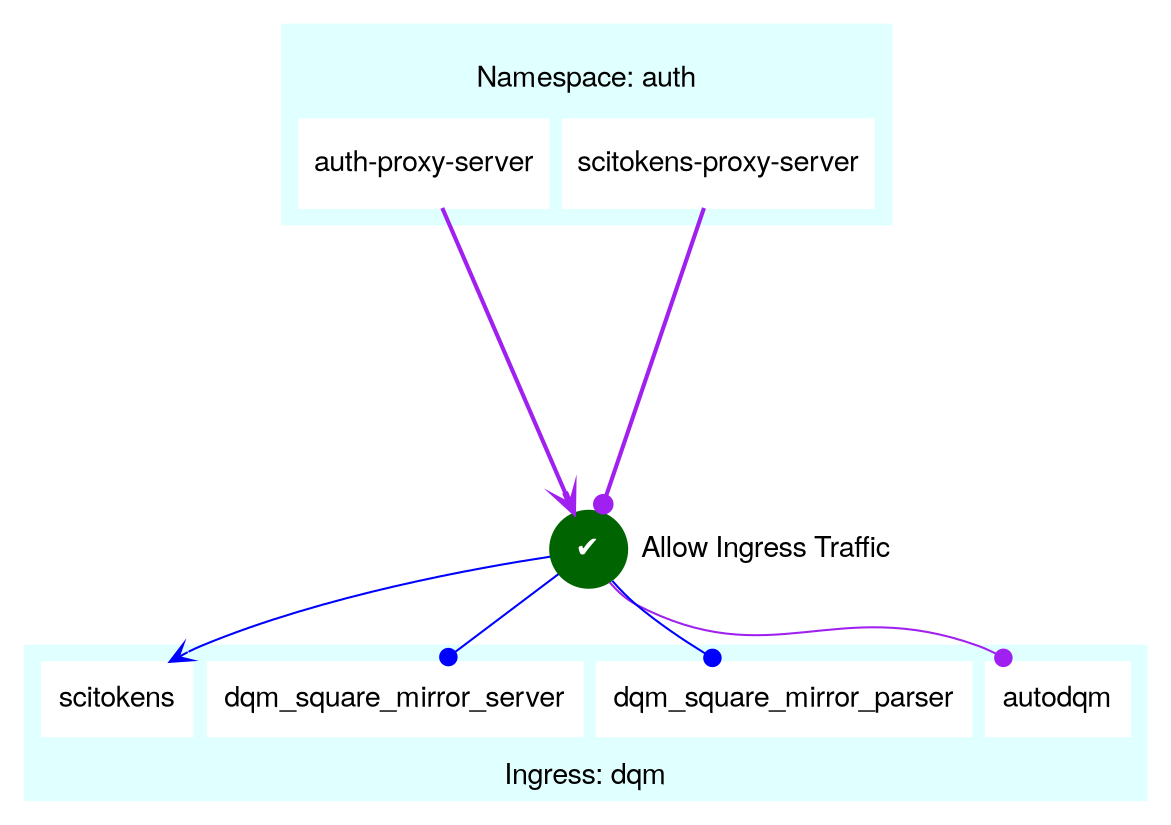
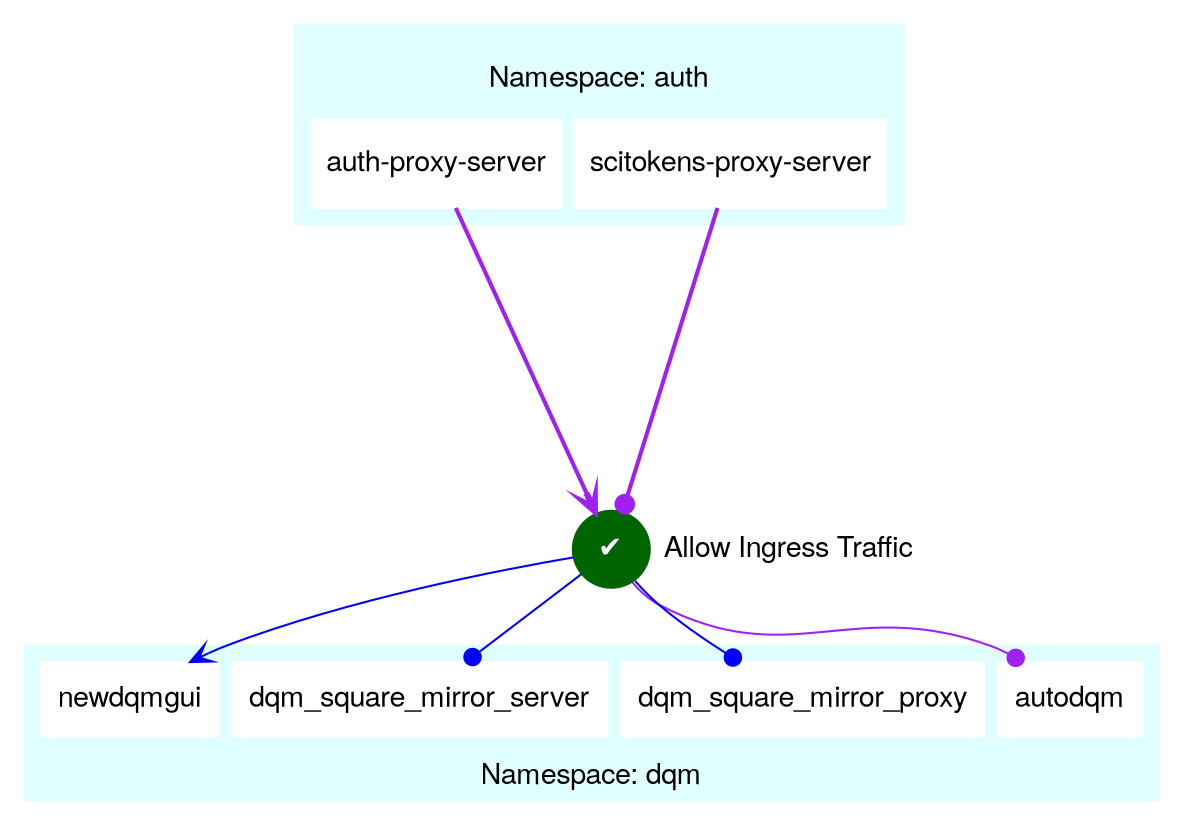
node "scitokens": label "scitokens" -> "newdqmgui"
node "dqm_square_mirror_parser": label "dqm_square_mirror_parser" -> "dqm_square_mirror_proxy"
cluster "Ingress: dqm": label "Ingress: dqm" -> "Namespace: dqm"
